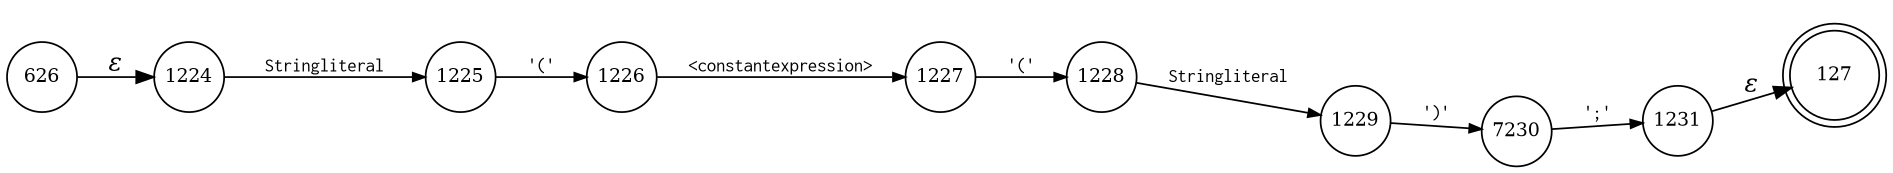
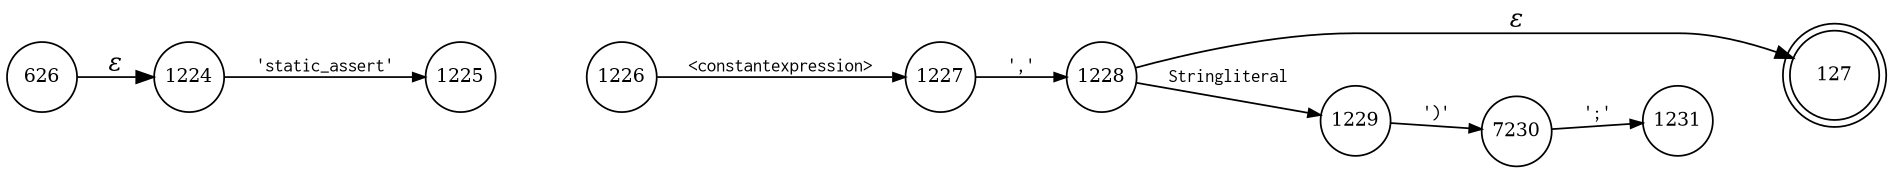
edge "1224" -> "1225": label "Stringliteral" -> "'static_assert'"
edge "1227" -> "1228": label "'('" -> "','"
edge "1225" -> "1226": removed, label "'('"
edge "1231" -> "127": now "1228" -> "127"
